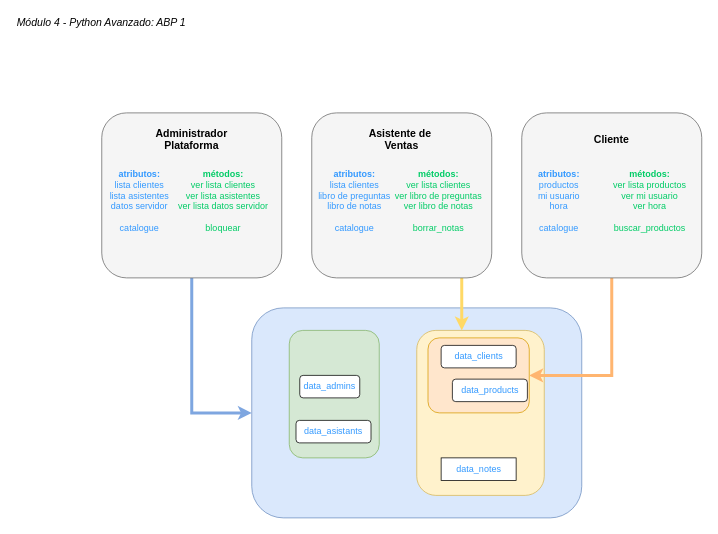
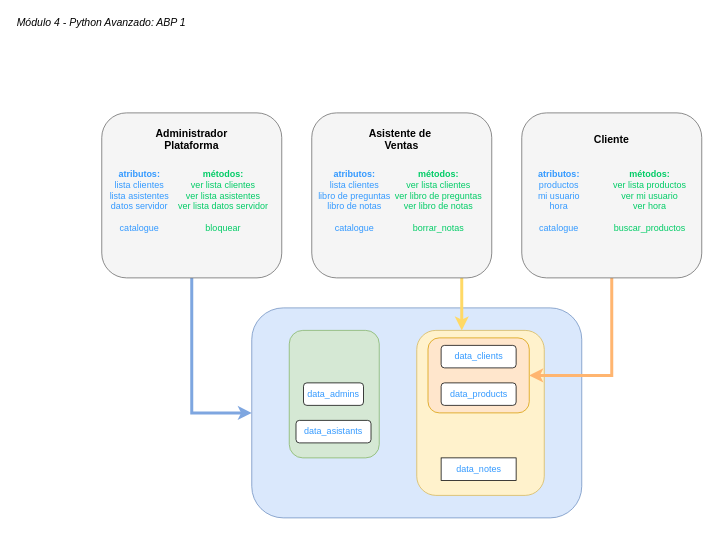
node "data_admins": moved (330, 387) -> (333, 394)
node "data_products": moved (490, 390) -> (479, 394)
